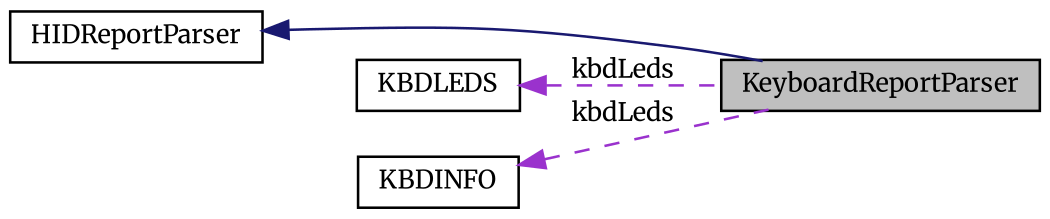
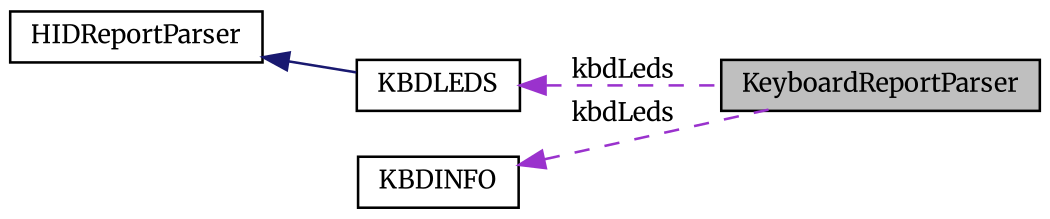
edge "KeyboardReportParser" -> "HIDReportParser": now "KBDLEDS" -> "HIDReportParser"
